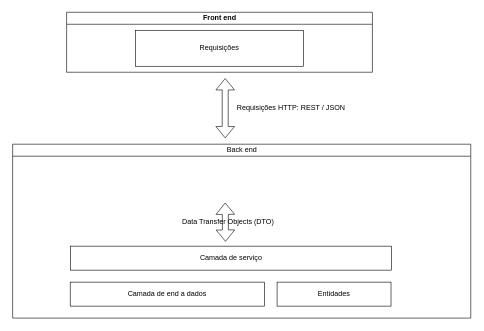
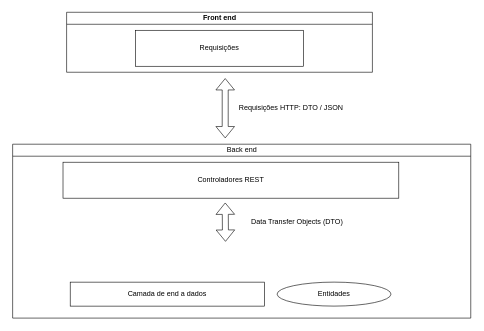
node "Requisições HTTP: REST / JSON": label "Requisições HTTP: REST / JSON" -> "Requisições HTTP: DTO / JSON"
node "Controladores REST": added
node "Data Transfer Objects (DTO)": moved (228, 222) -> (297, 222)
node "Camada de serviço": removed
node "Entidades": shape rectangle -> ellipse
